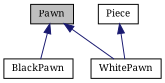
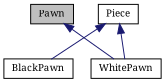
edge "BlackPawn" -> "Pawn": now "BlackPawn" -> "Piece"
